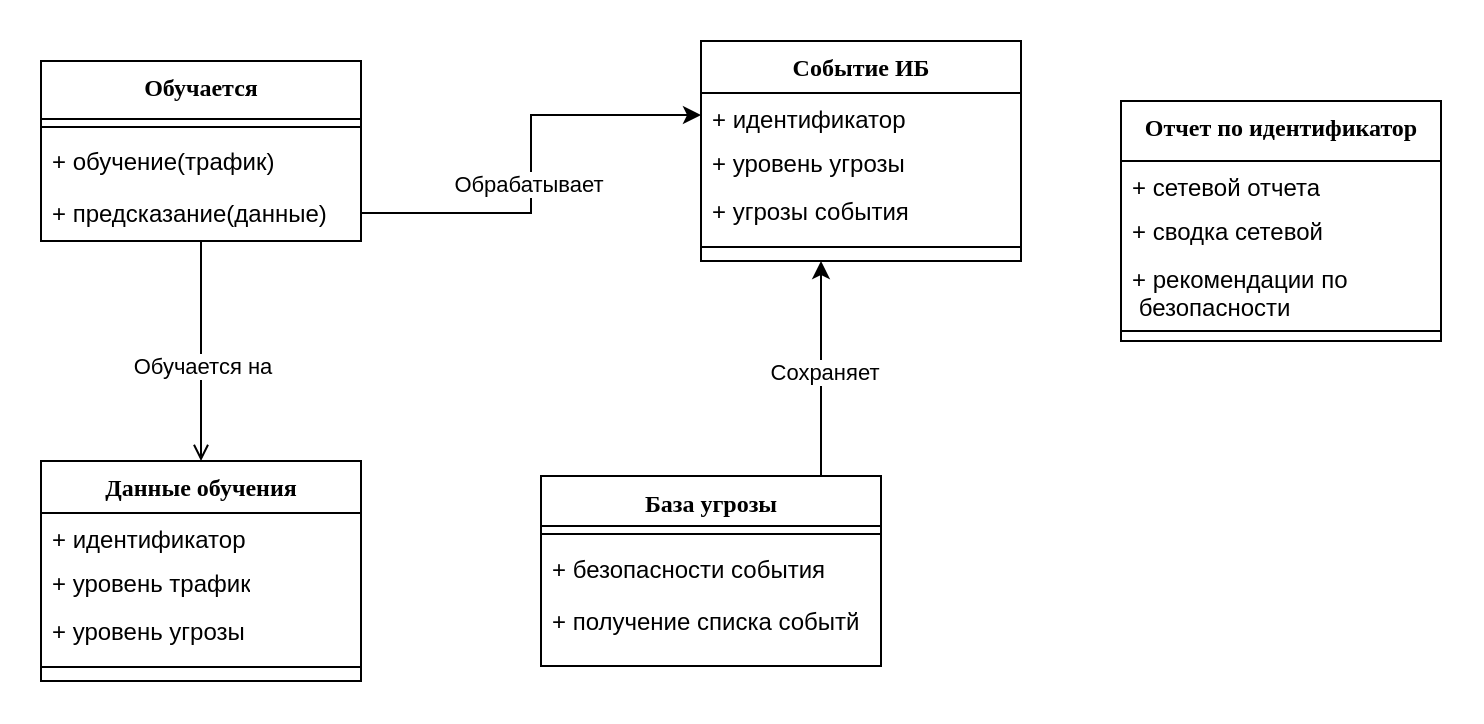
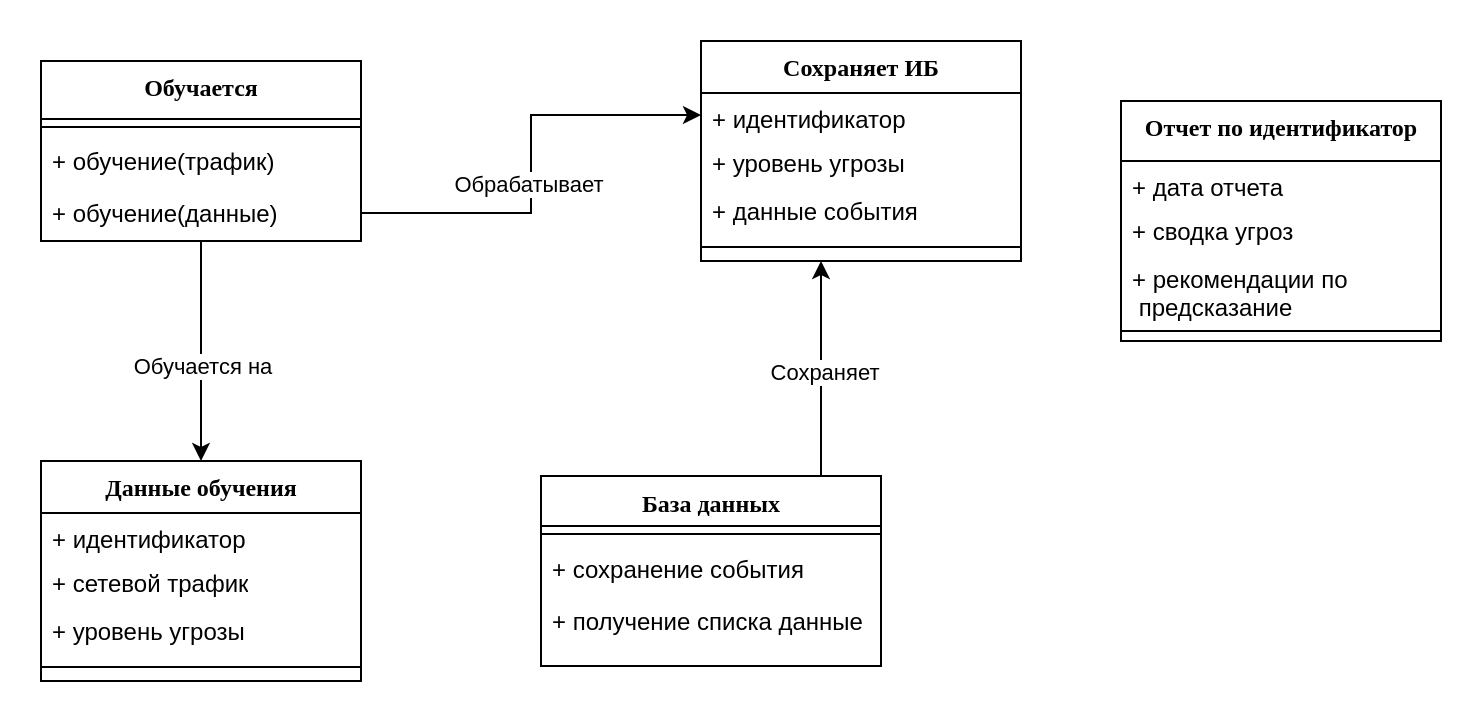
node "Событие ИБ": label "Событие ИБ" -> "Сохраняет ИБ"
node "+ сетевой отчета": label "+ сетевой отчета" -> "+ дата отчета"
node "+ угрозы события": label "+ угрозы события" -> "+ данные события"
node "+ предсказание(данные)": label "+ предсказание(данные)" -> "+ обучение(данные)"
node "+ сводка сетевой": label "+ сводка сетевой" -> "+ сводка угроз"
node "+ рекомендации по безопасности": label "+ рекомендации по безопасности" -> "+ рекомендации по предсказание"
edge "Обучается" -> "Данные обучения": arrowhead open -> classic
node "База угрозы": label "База угрозы" -> "База данных"
node "+ безопасности события": label "+ безопасности события" -> "+ сохранение события"
node "+ уровень трафик": label "+ уровень трафик" -> "+ сетевой трафик"
node "+ получение списка событй": label "+ получение списка событй" -> "+ получение списка данные"
